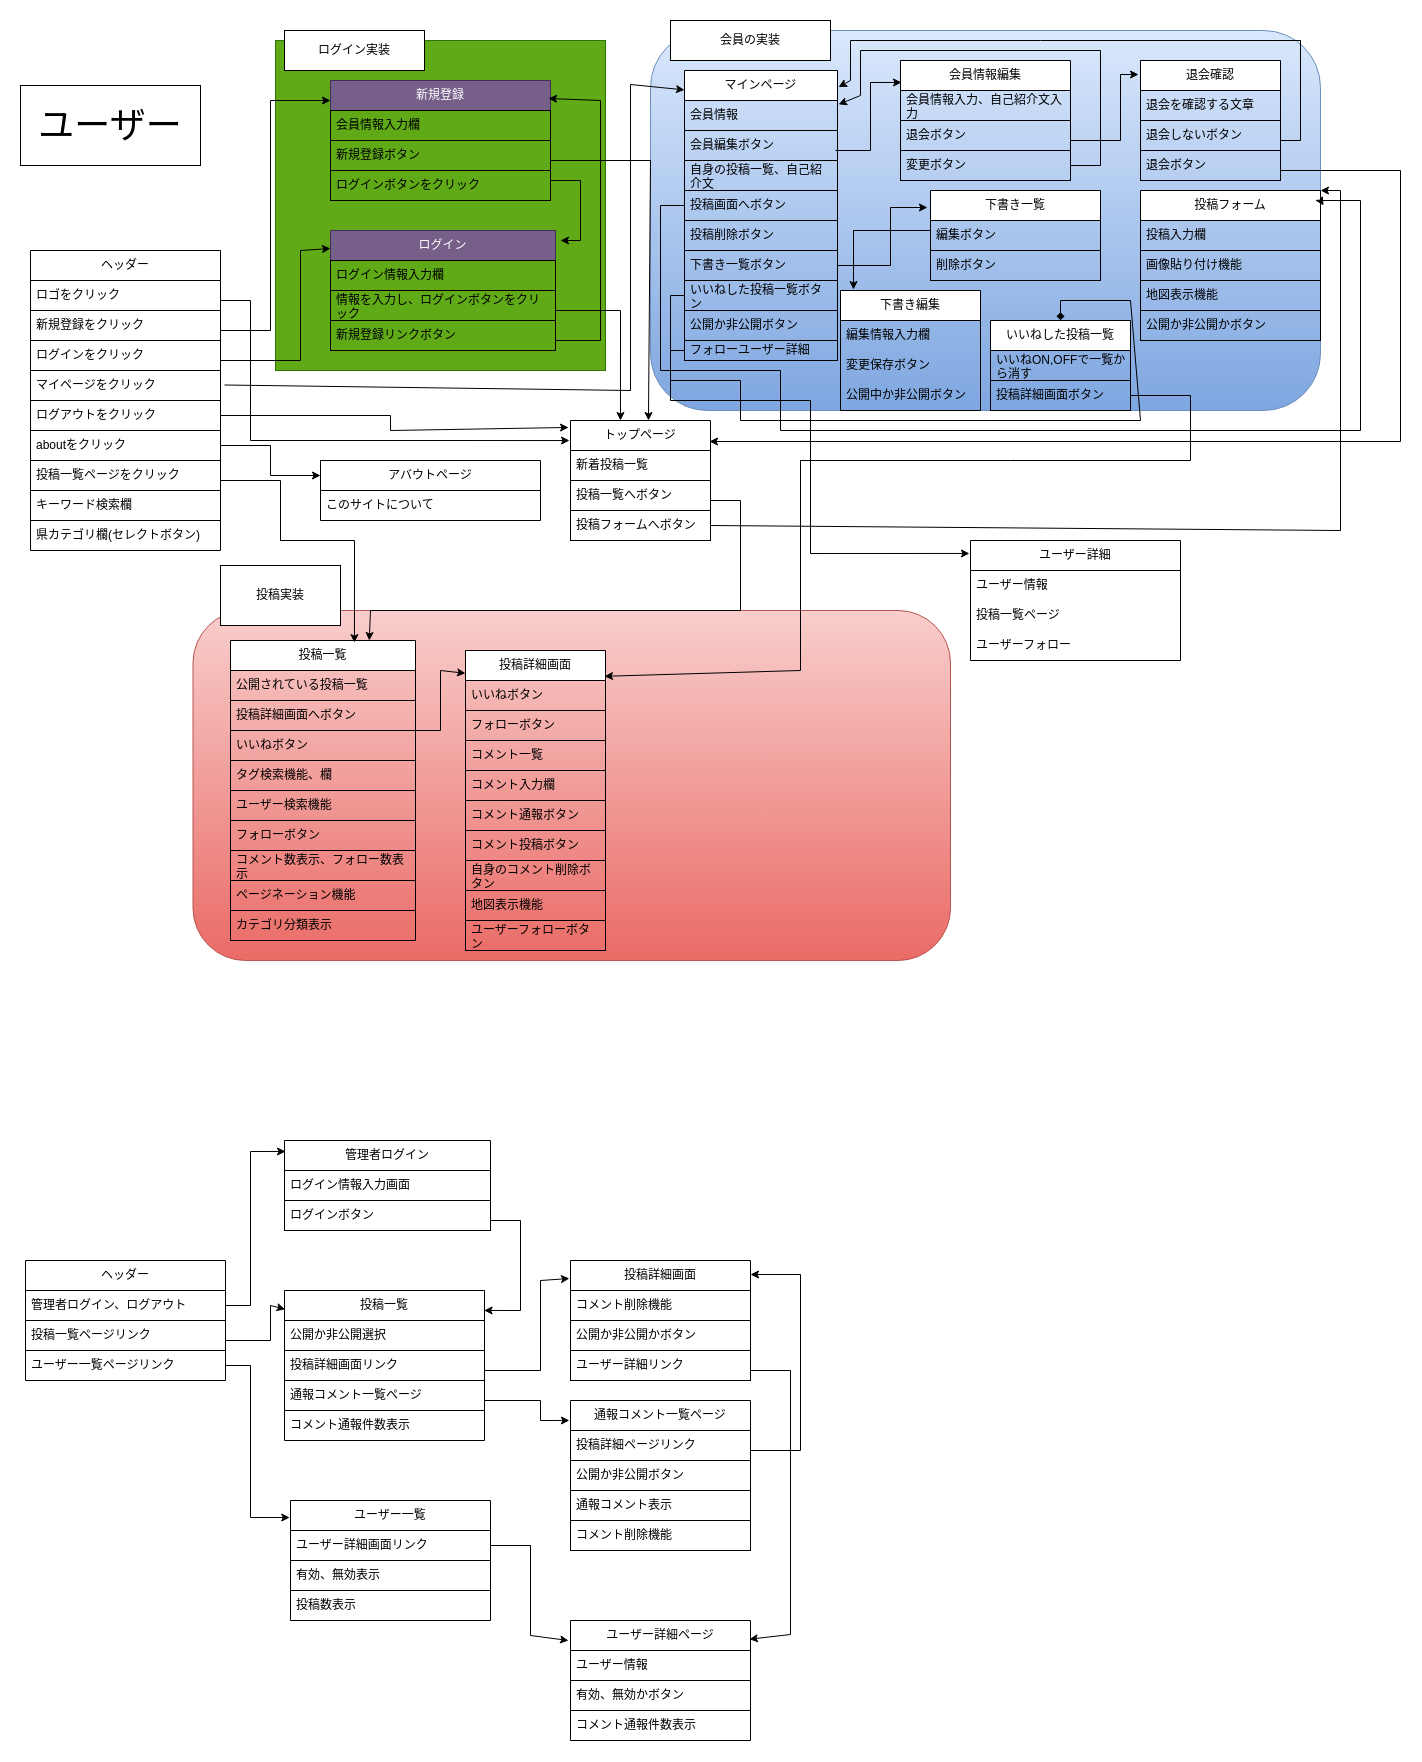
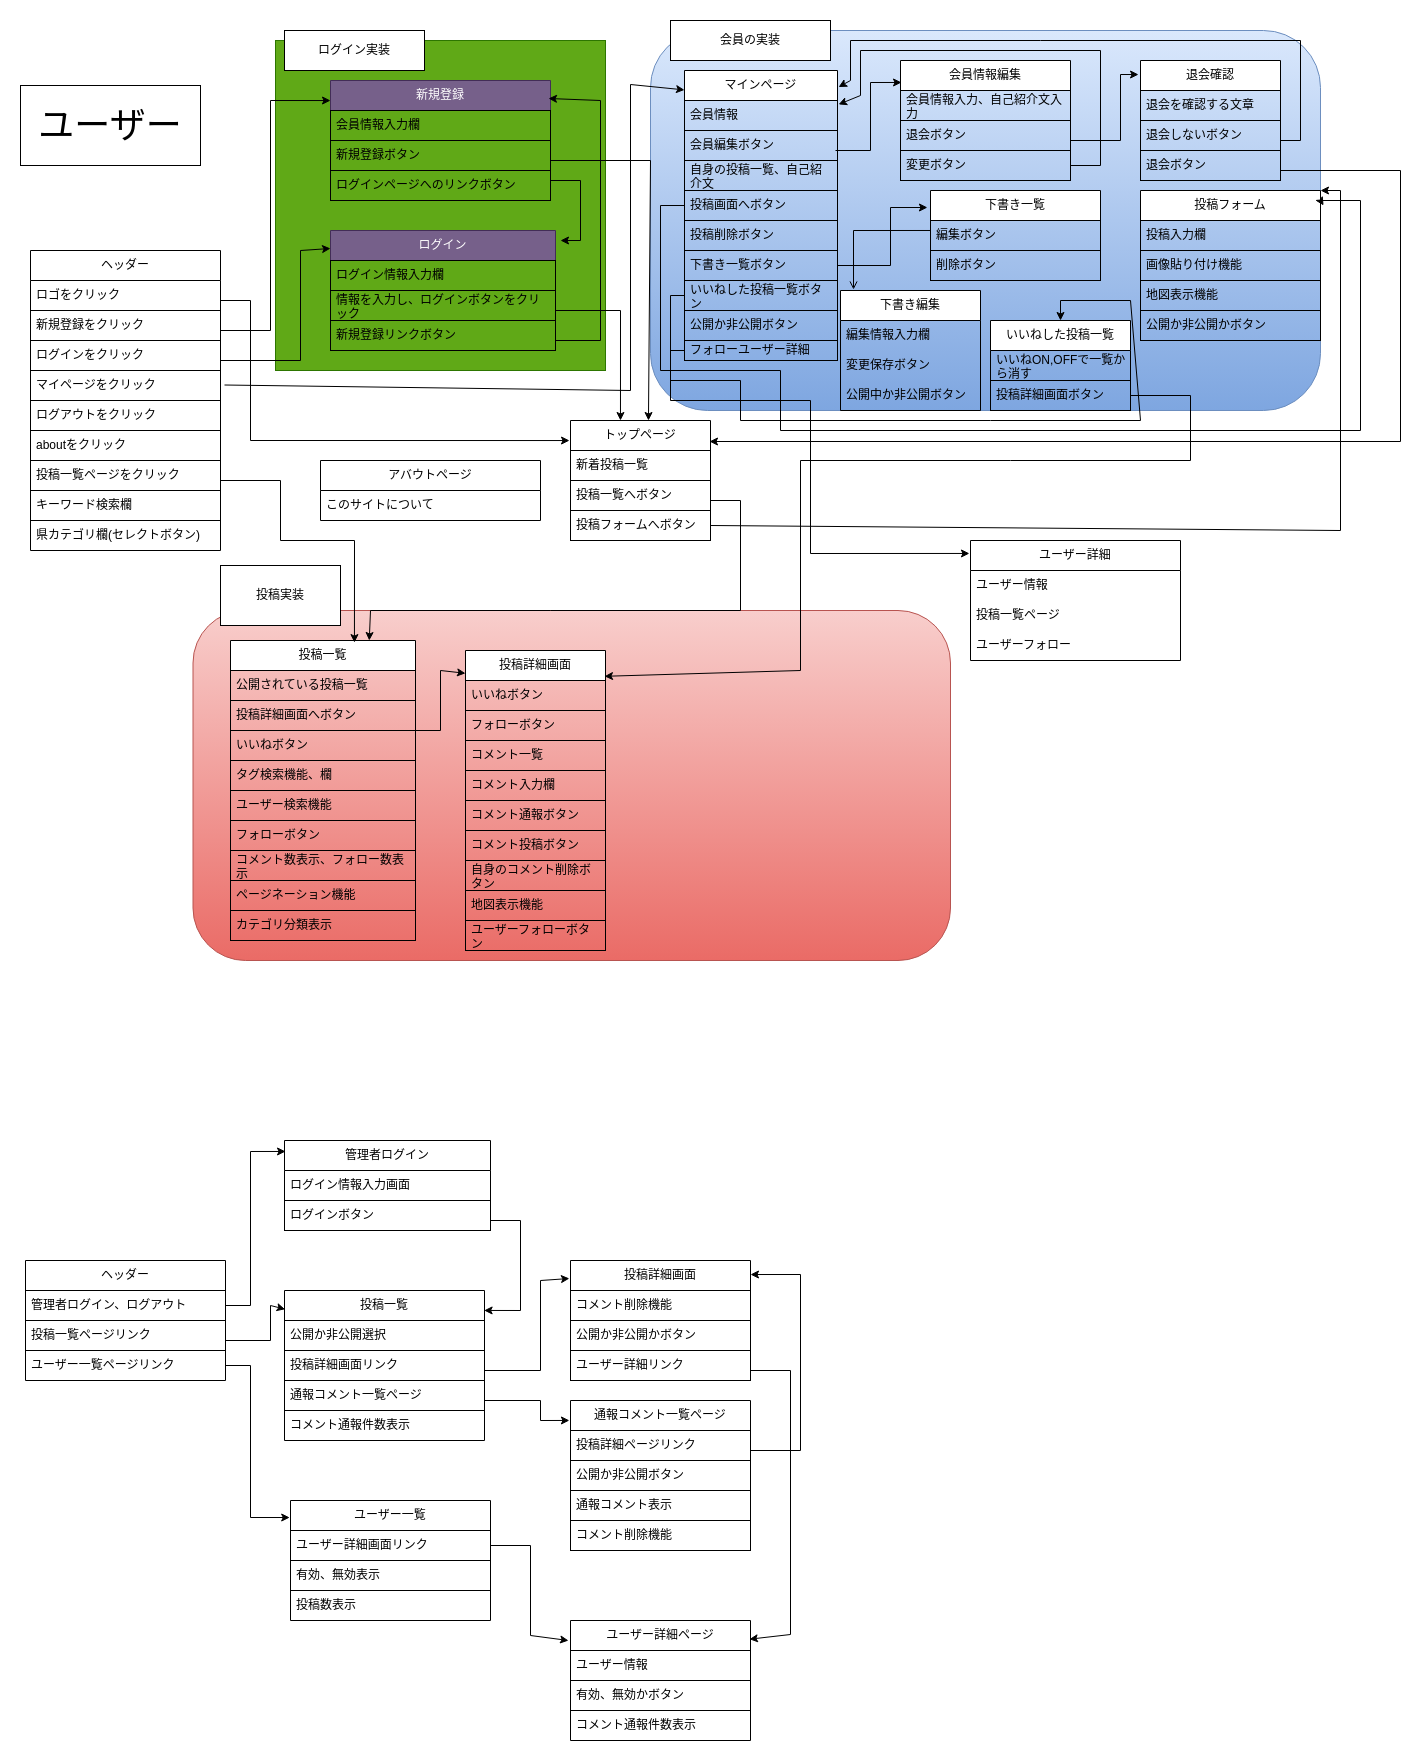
node "ログインボタンをクリック": label "ログインボタンをクリック" -> "ログインページへのリンクボタン"
edge "編集ボタン" -> "下書き編集": arrowhead classic -> open
edge "いいねした投稿一覧ボタン" -> "いいねした投稿一覧": arrowhead diamond -> classic
edge "ログアウトをクリック" -> "トップページ": removed
edge "aboutをクリック" -> "アバウトページ": removed
